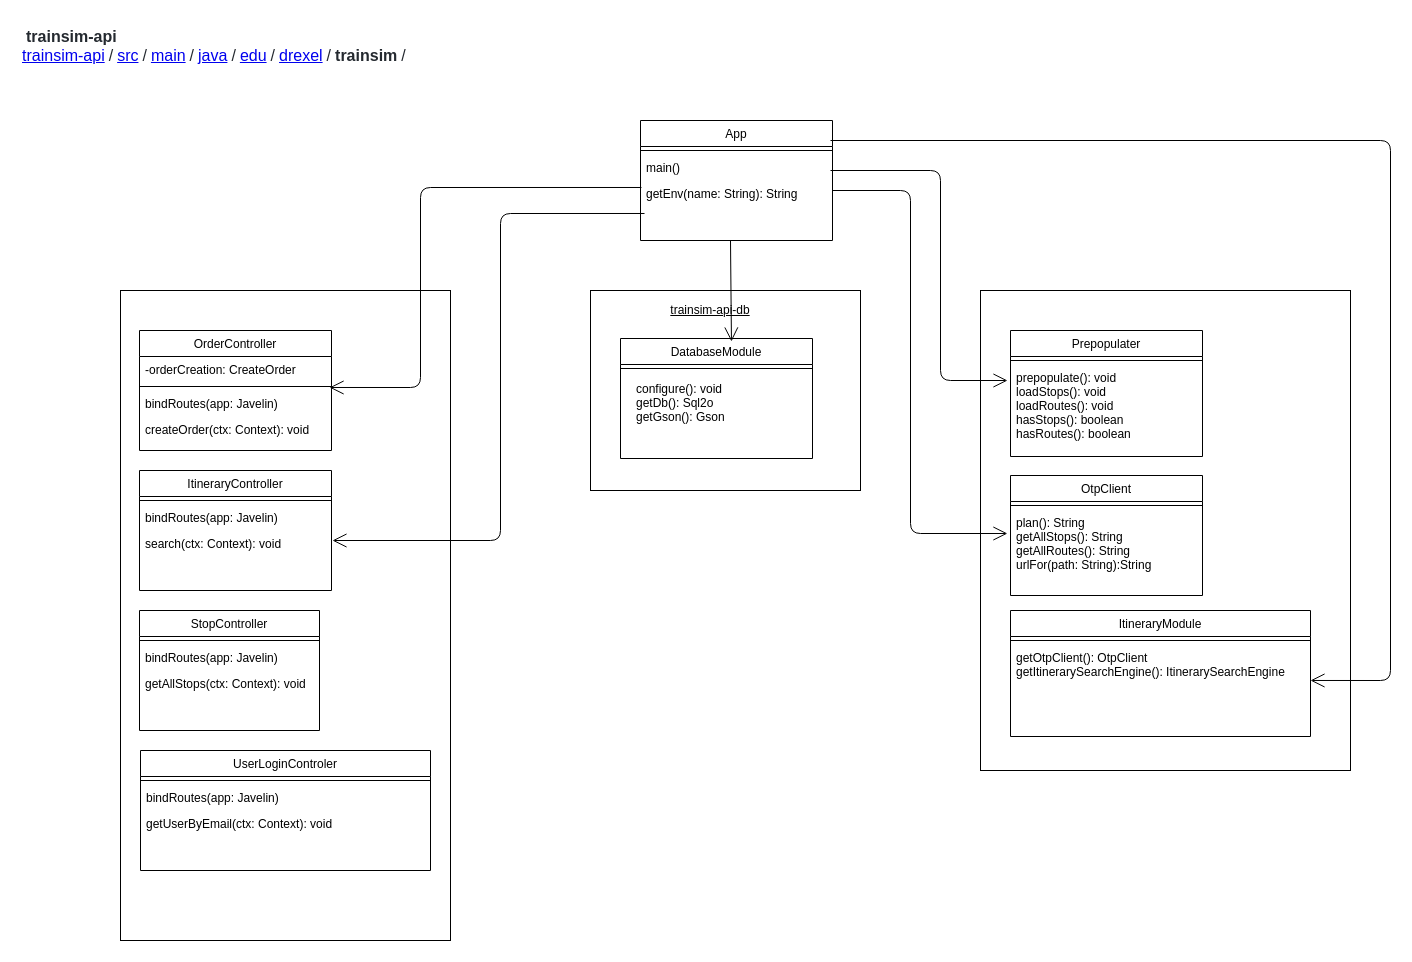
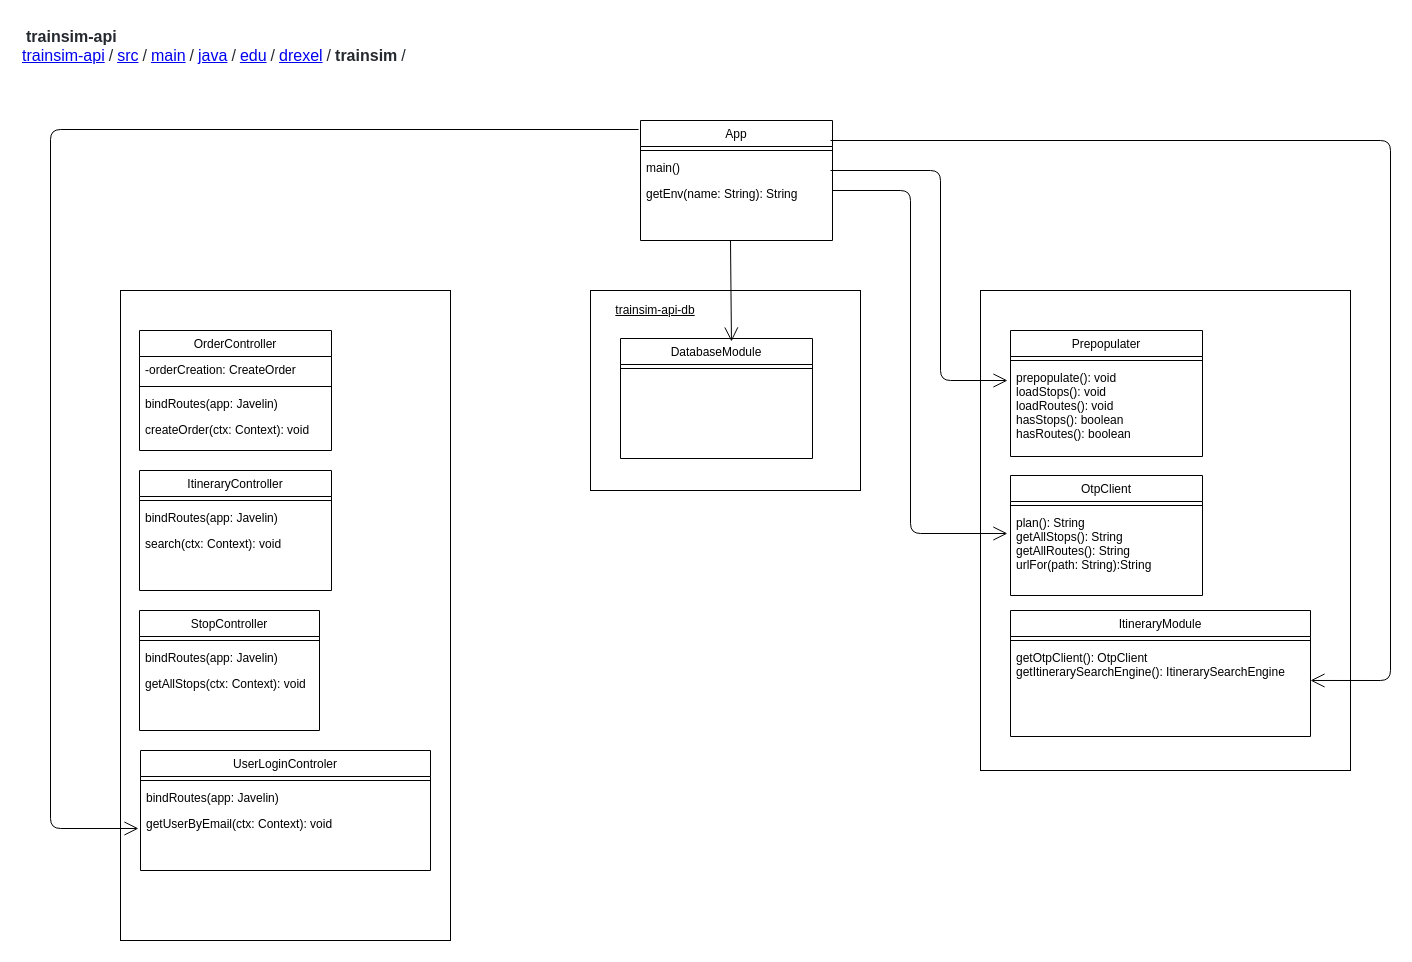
edge "getEnv(name: String): String" -> "-orderCreation: CreateOrder": removed
edge "App" -> "getUserByEmail(ctx: Context): void": added
node "trainsim-api-db": moved (711, 311) -> (656, 311)
edge "getEnv(name: String): String" -> "search(ctx: Context): void": removed
node "configure(): void getDb(): Sql2o getGson(): Gson": removed
